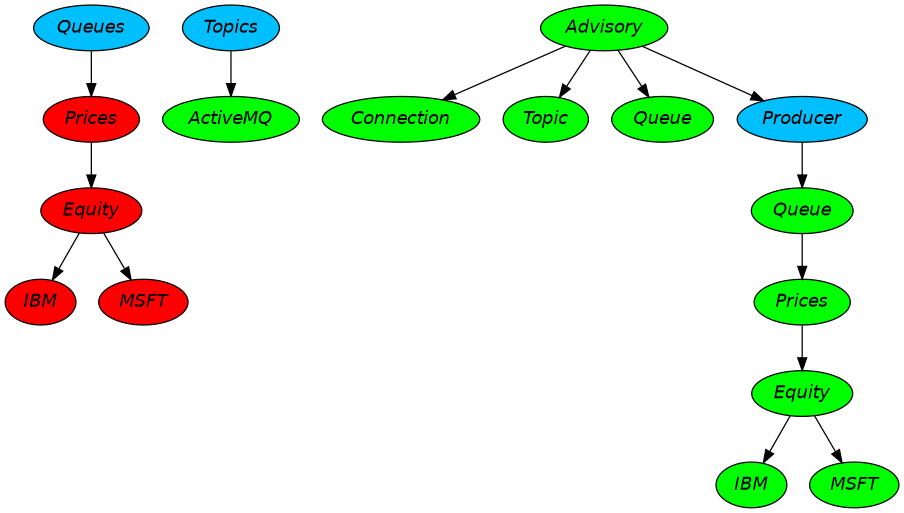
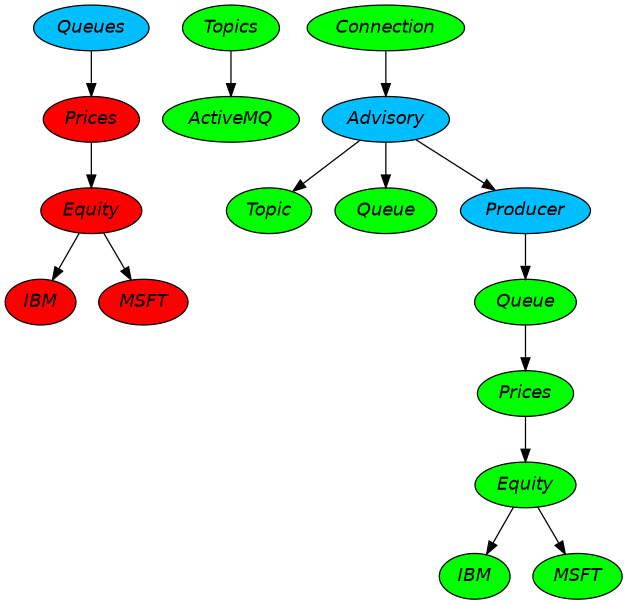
node "Topics": fillcolor deepskyblue -> green
node "Advisory": fillcolor green -> deepskyblue
edge "Advisory" -> "Connection": reversed
